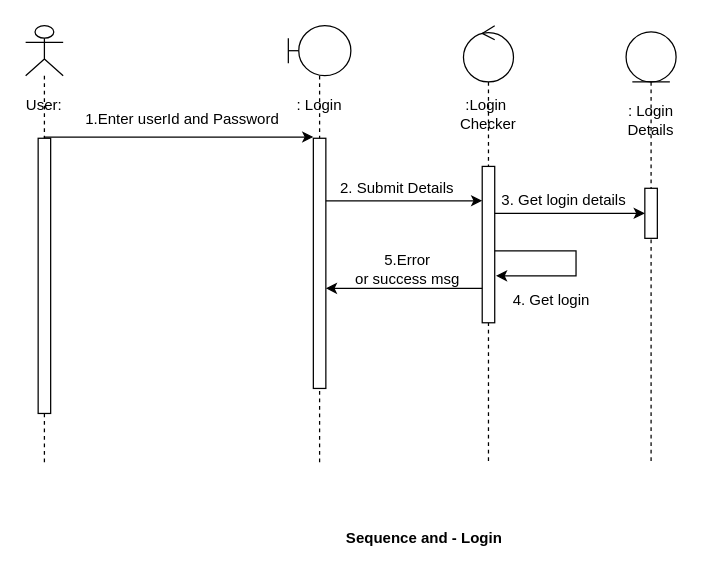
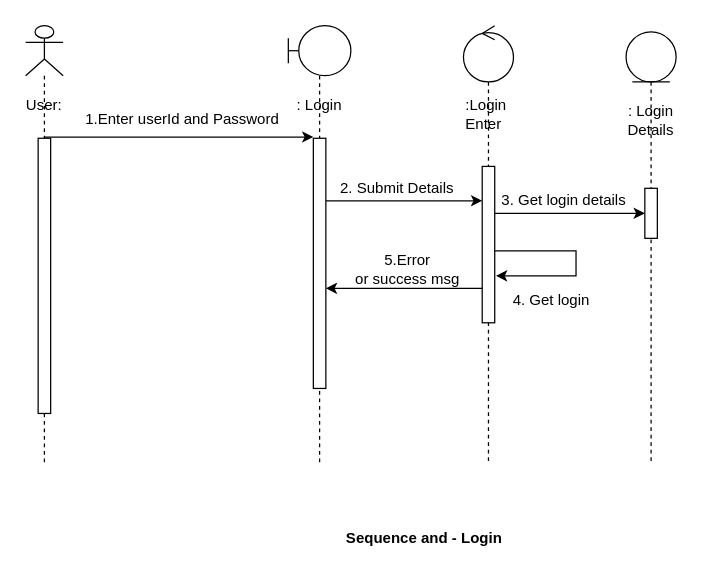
node ":Login Checker": label ":Login Checker" -> ":Login Enter"
